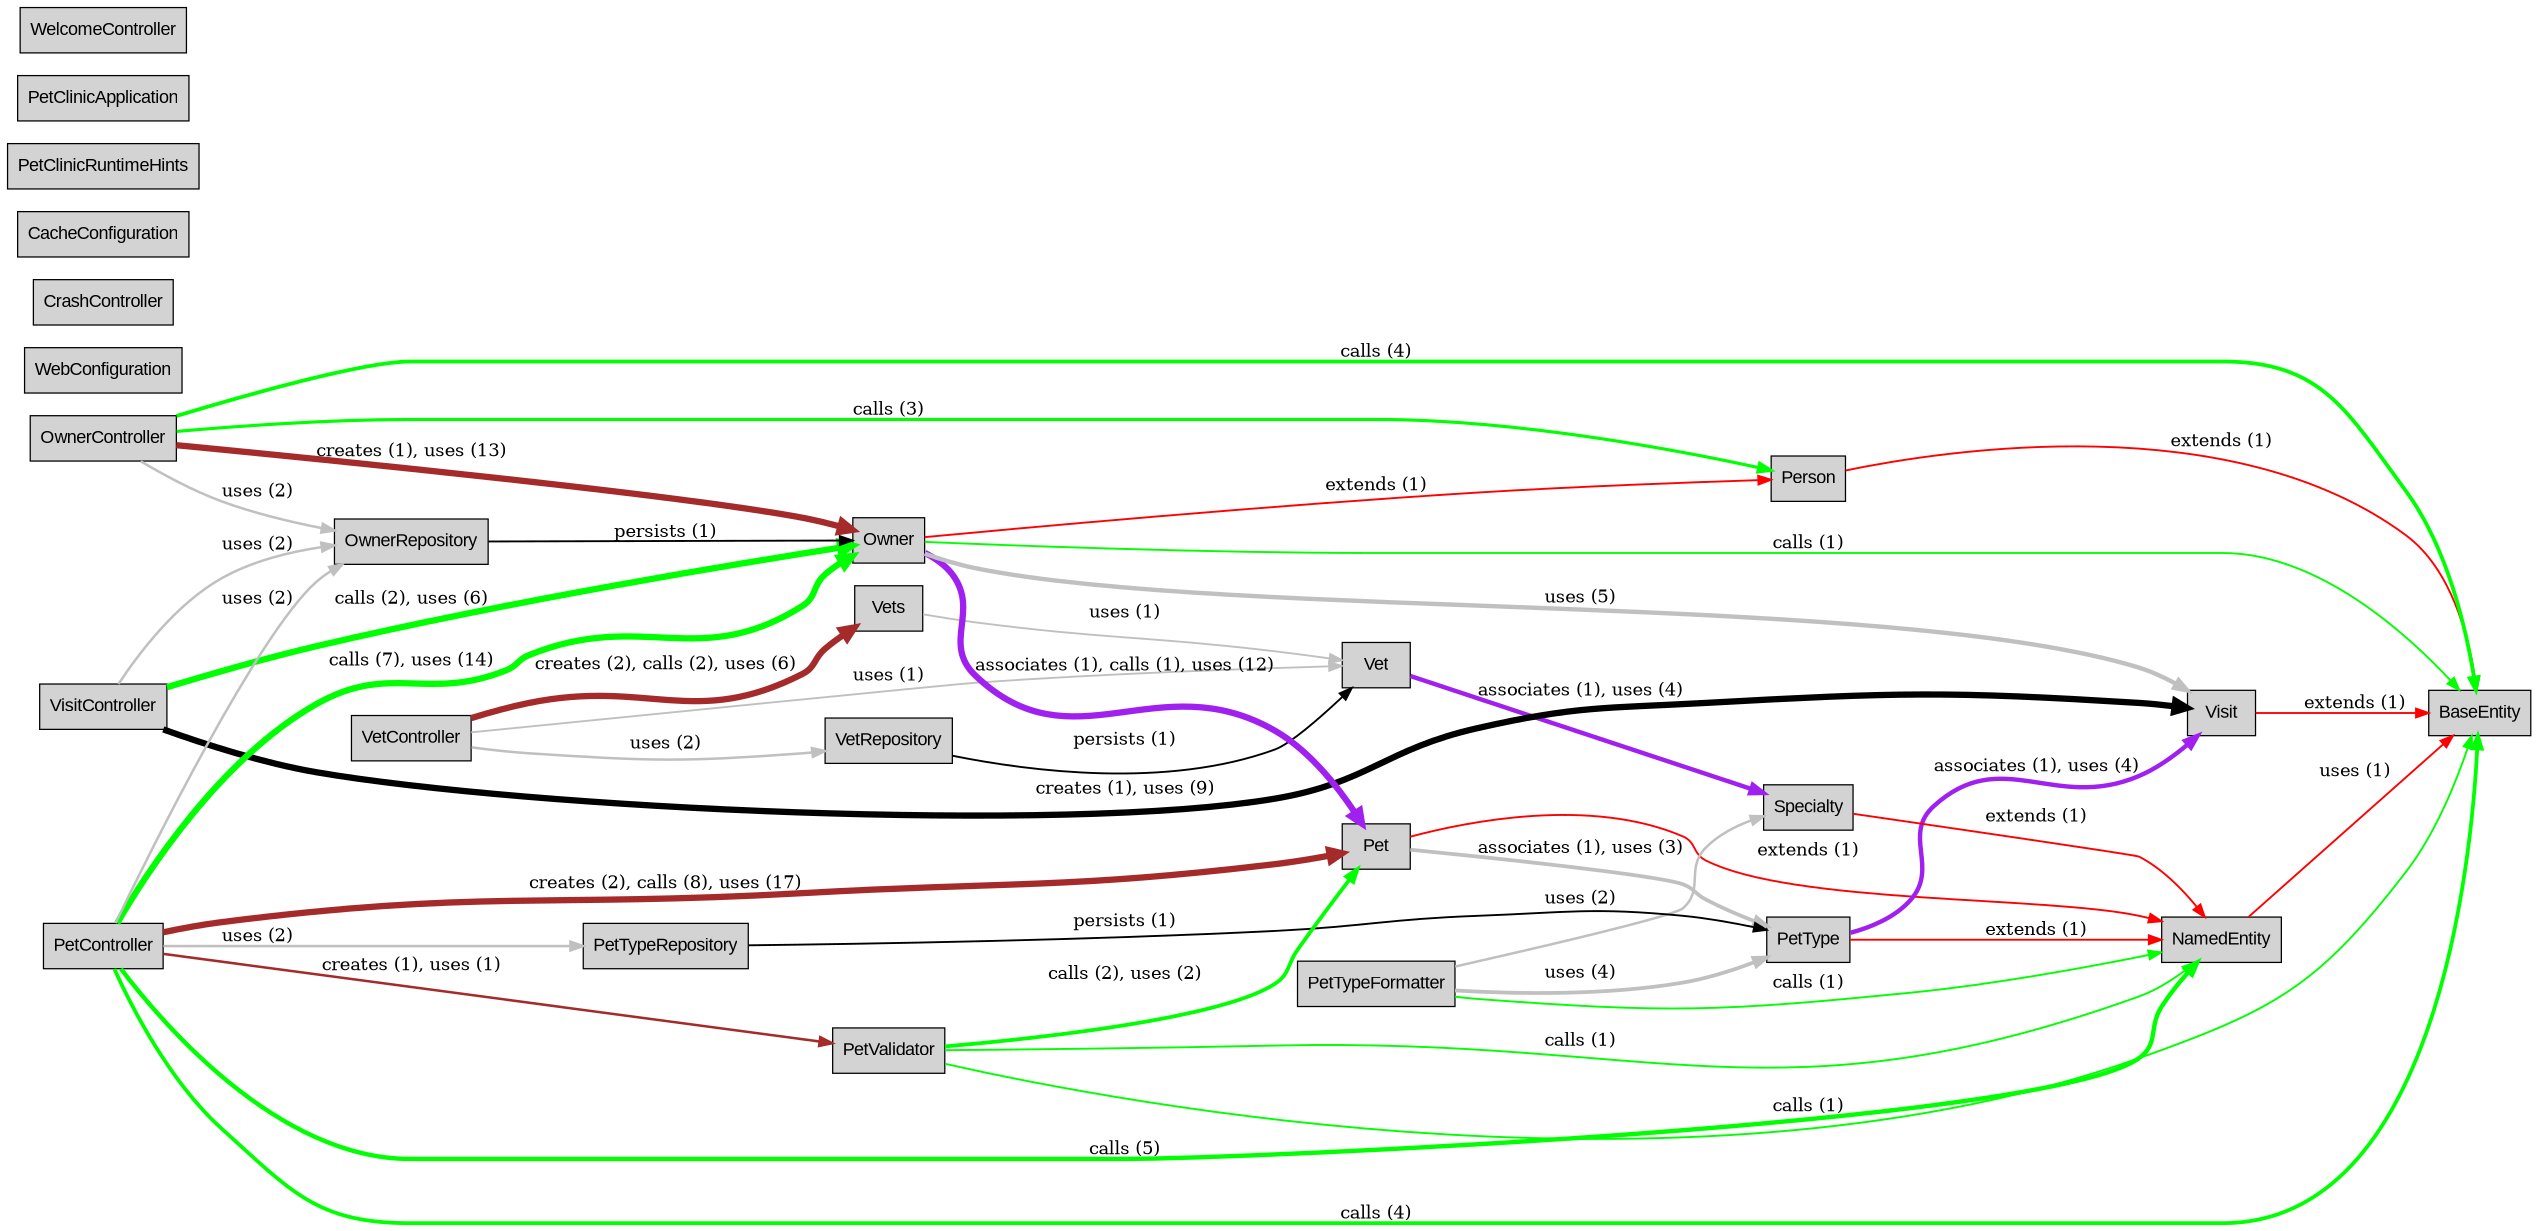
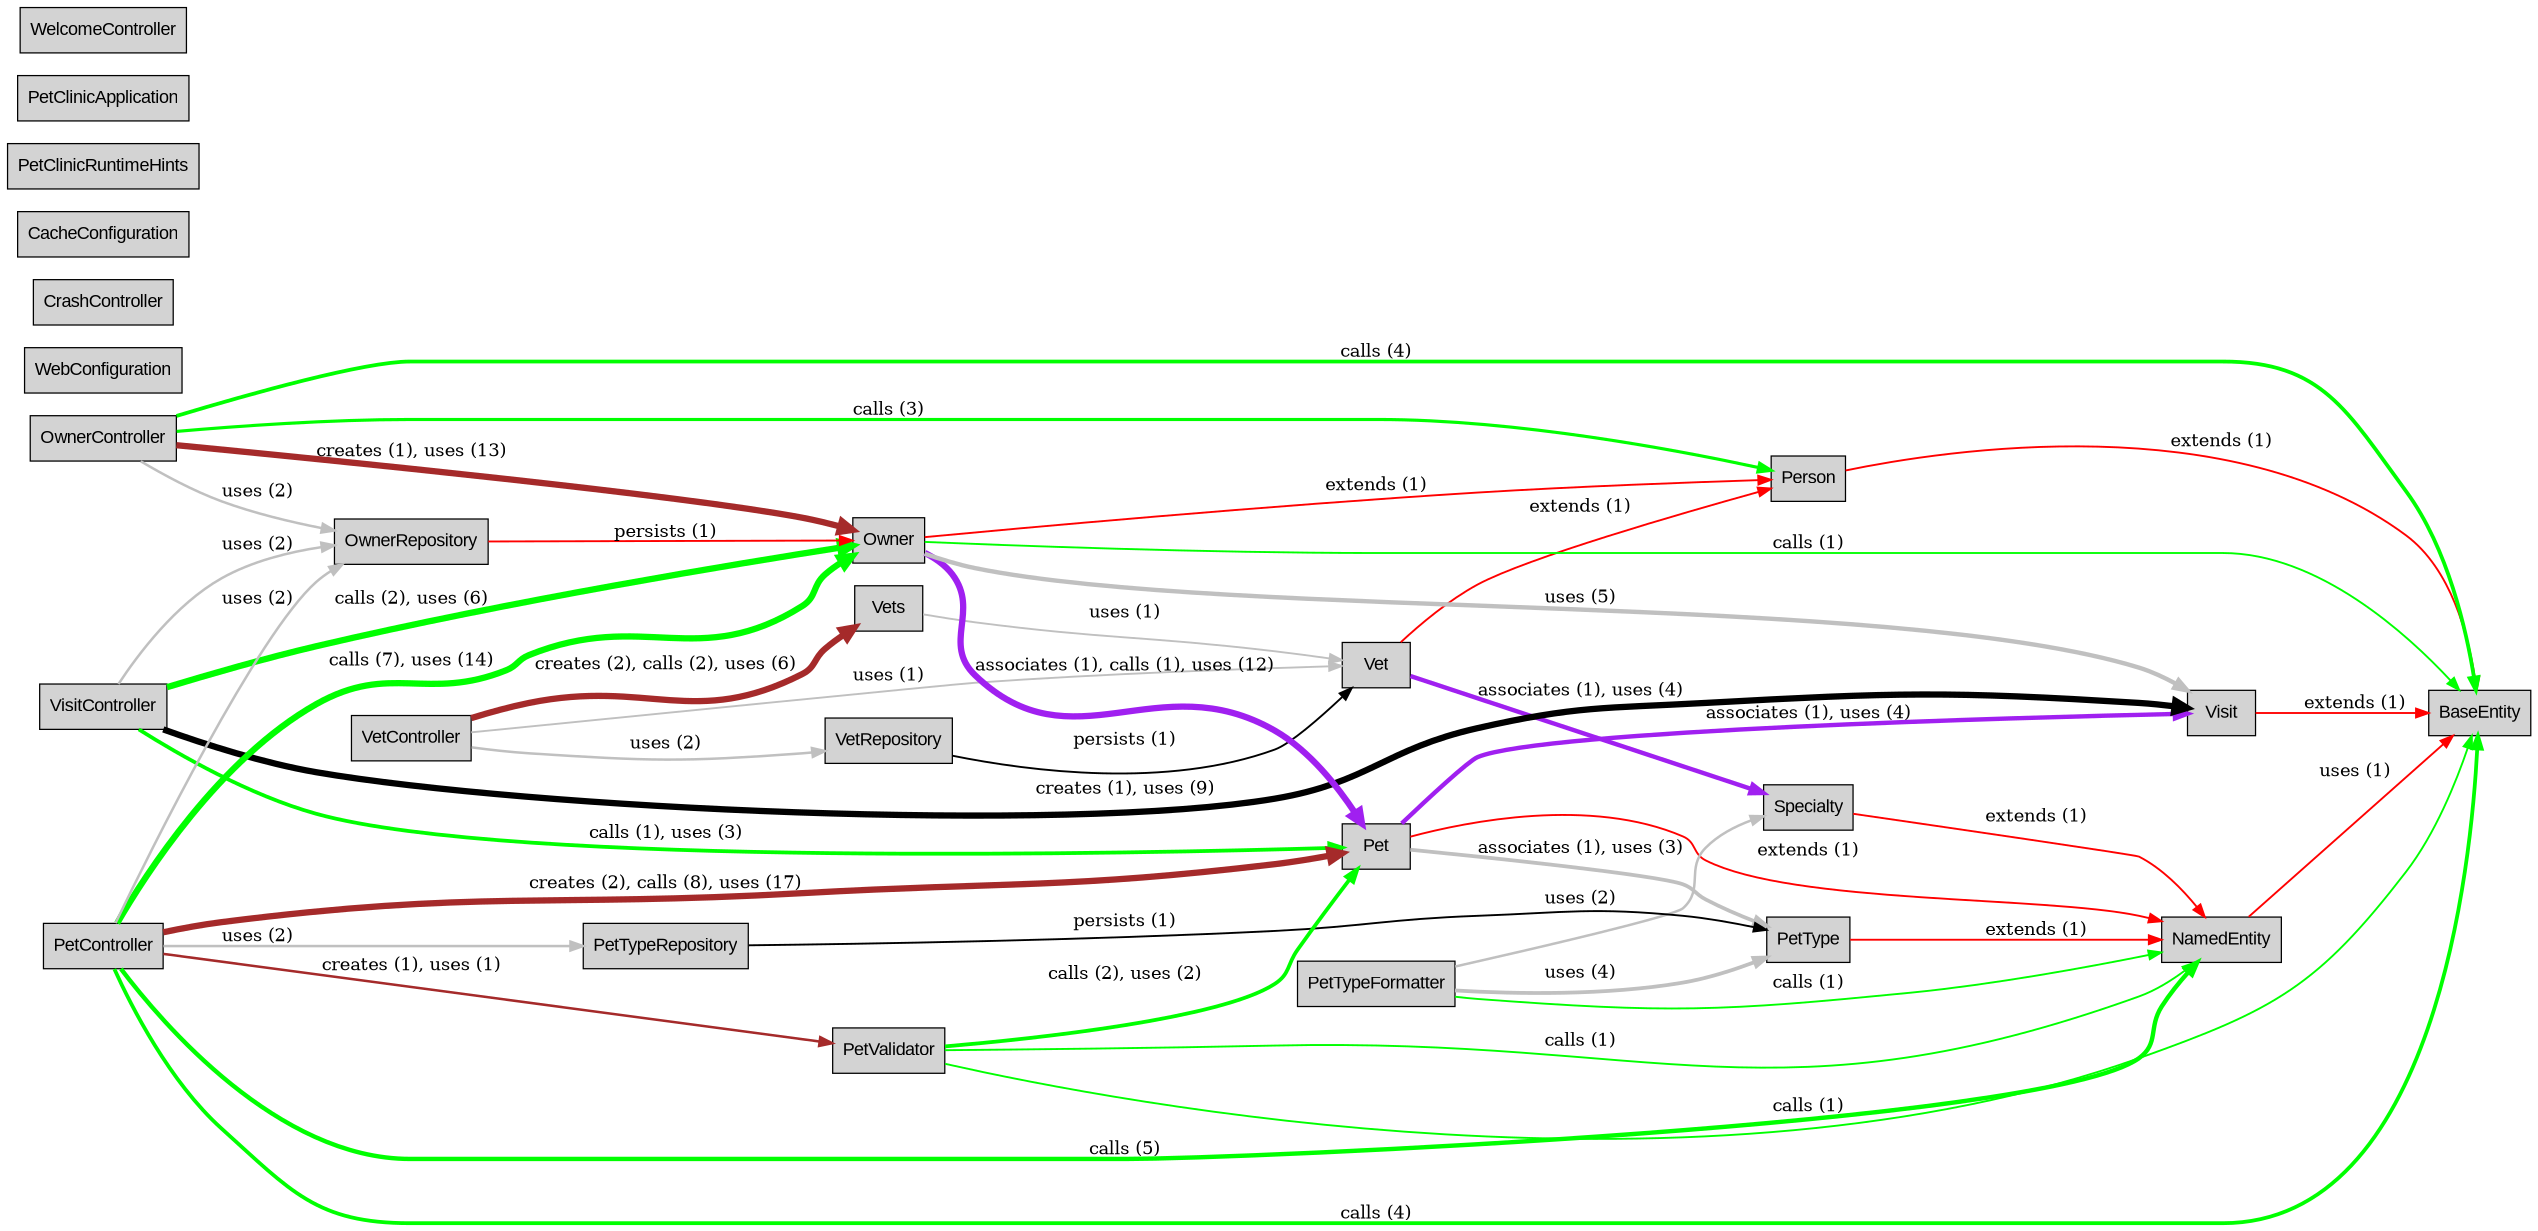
edge "OwnerRepository" -> "Owner": color black -> red
edge "Vet" -> "Person": added, label "extends (1)"
edge "PetType" -> "Visit": now "Pet" -> "Visit"
edge "VisitController" -> "Pet": added, label "calls (1), uses (3)"
